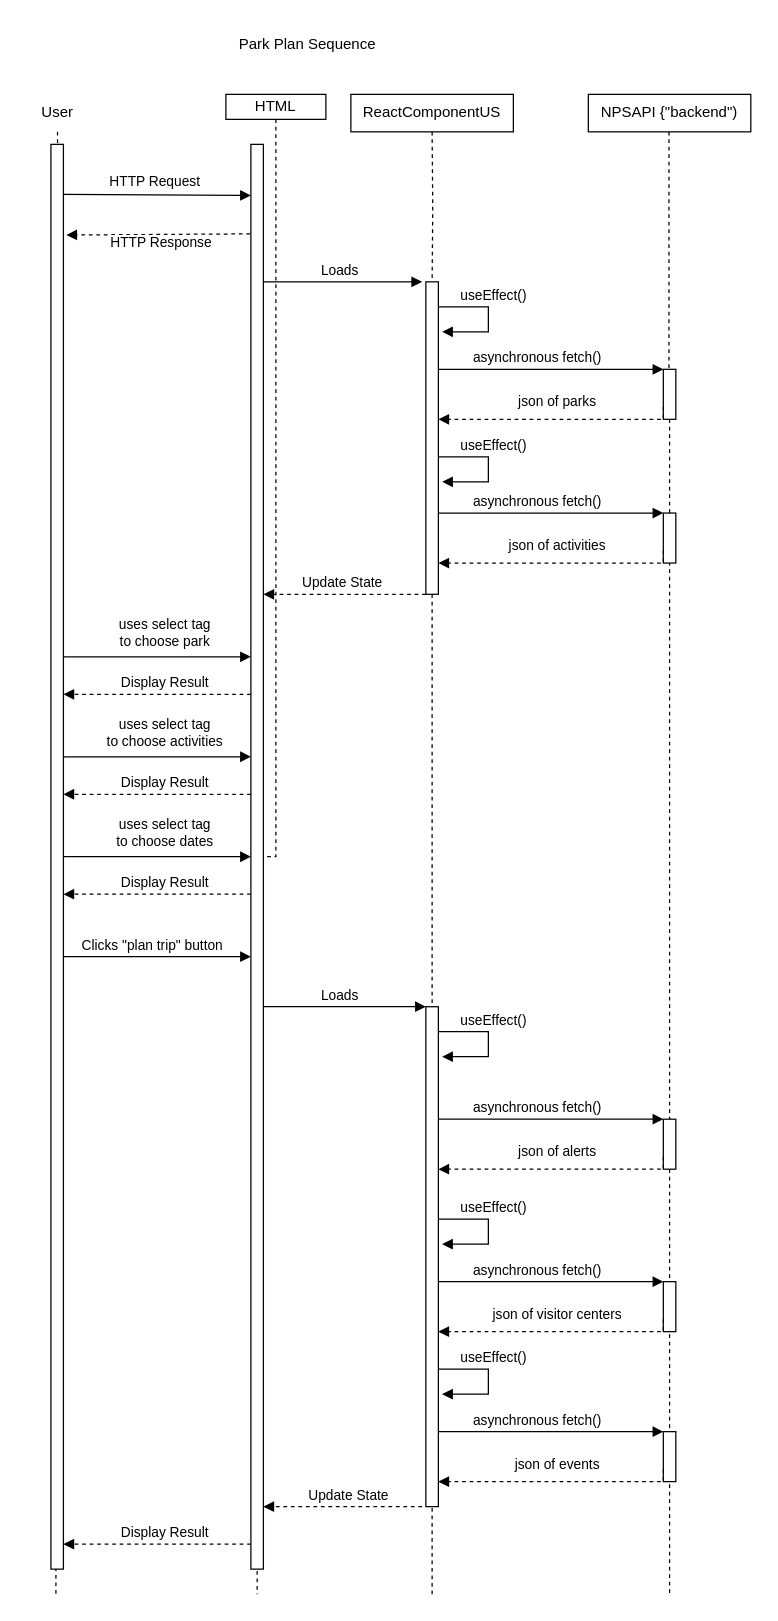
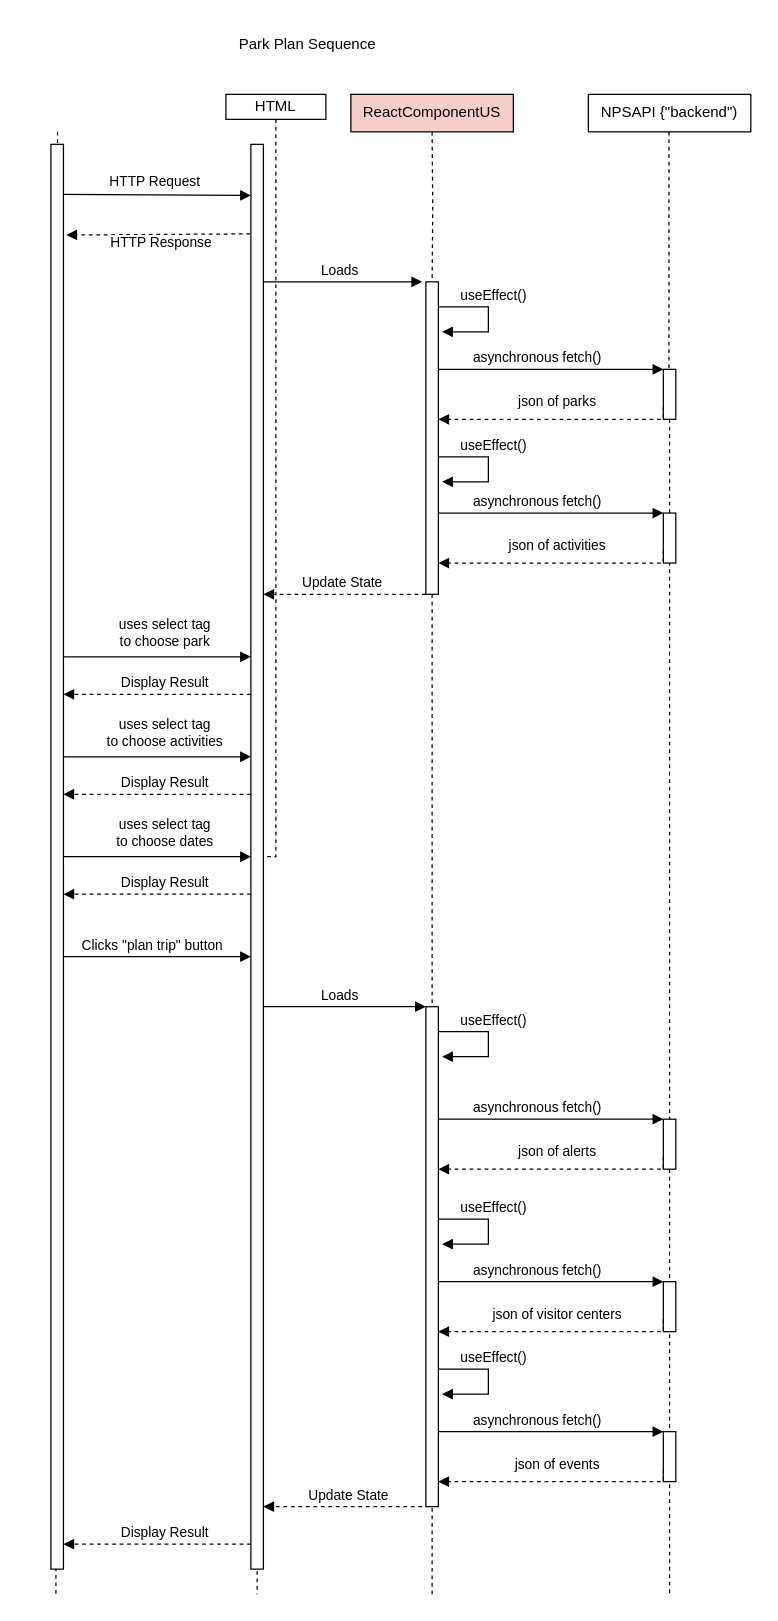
node "User": removed
node "ReactComponentUS": fillcolor #ffffff -> #f8cecc
